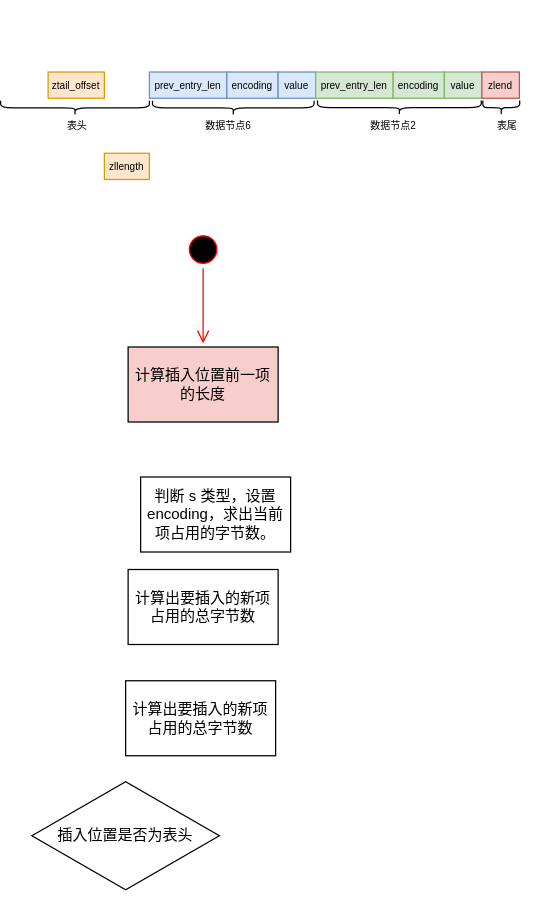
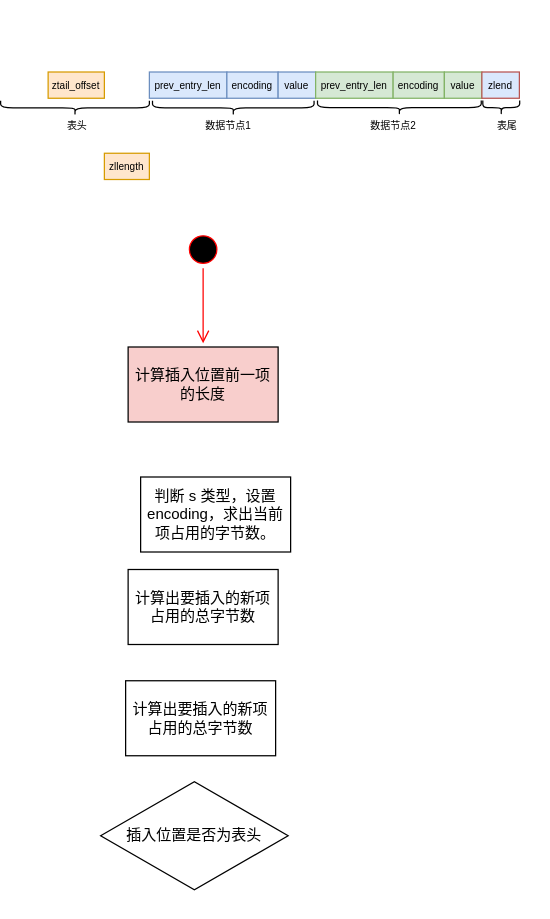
node "zlend": fillcolor #f8cecc -> #dae8fc
node "数据节点6": label "数据节点6" -> "数据节点1"
node "插入位置是否为表头": moved (126, 836) -> (194, 836)
